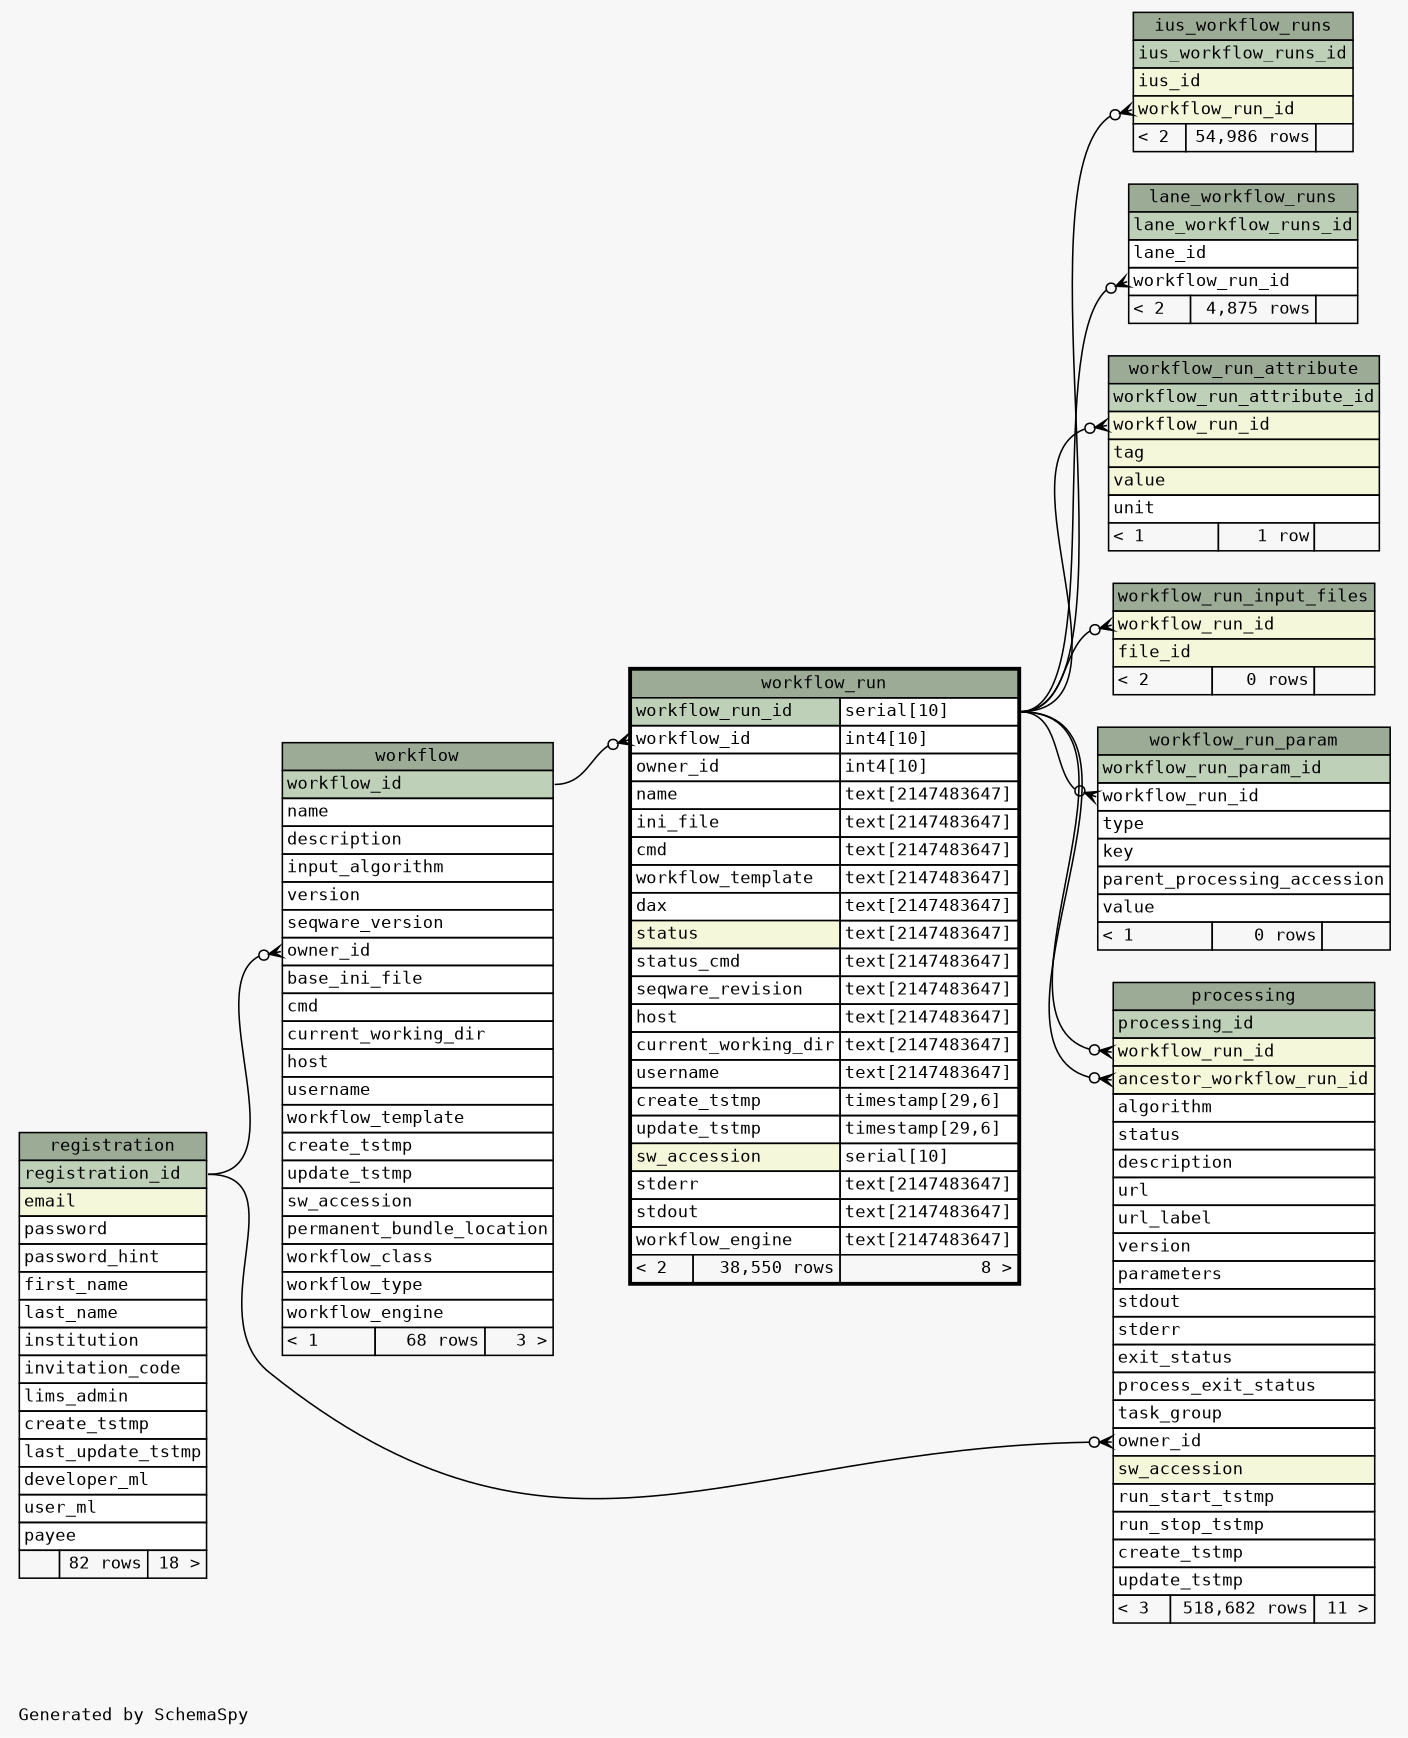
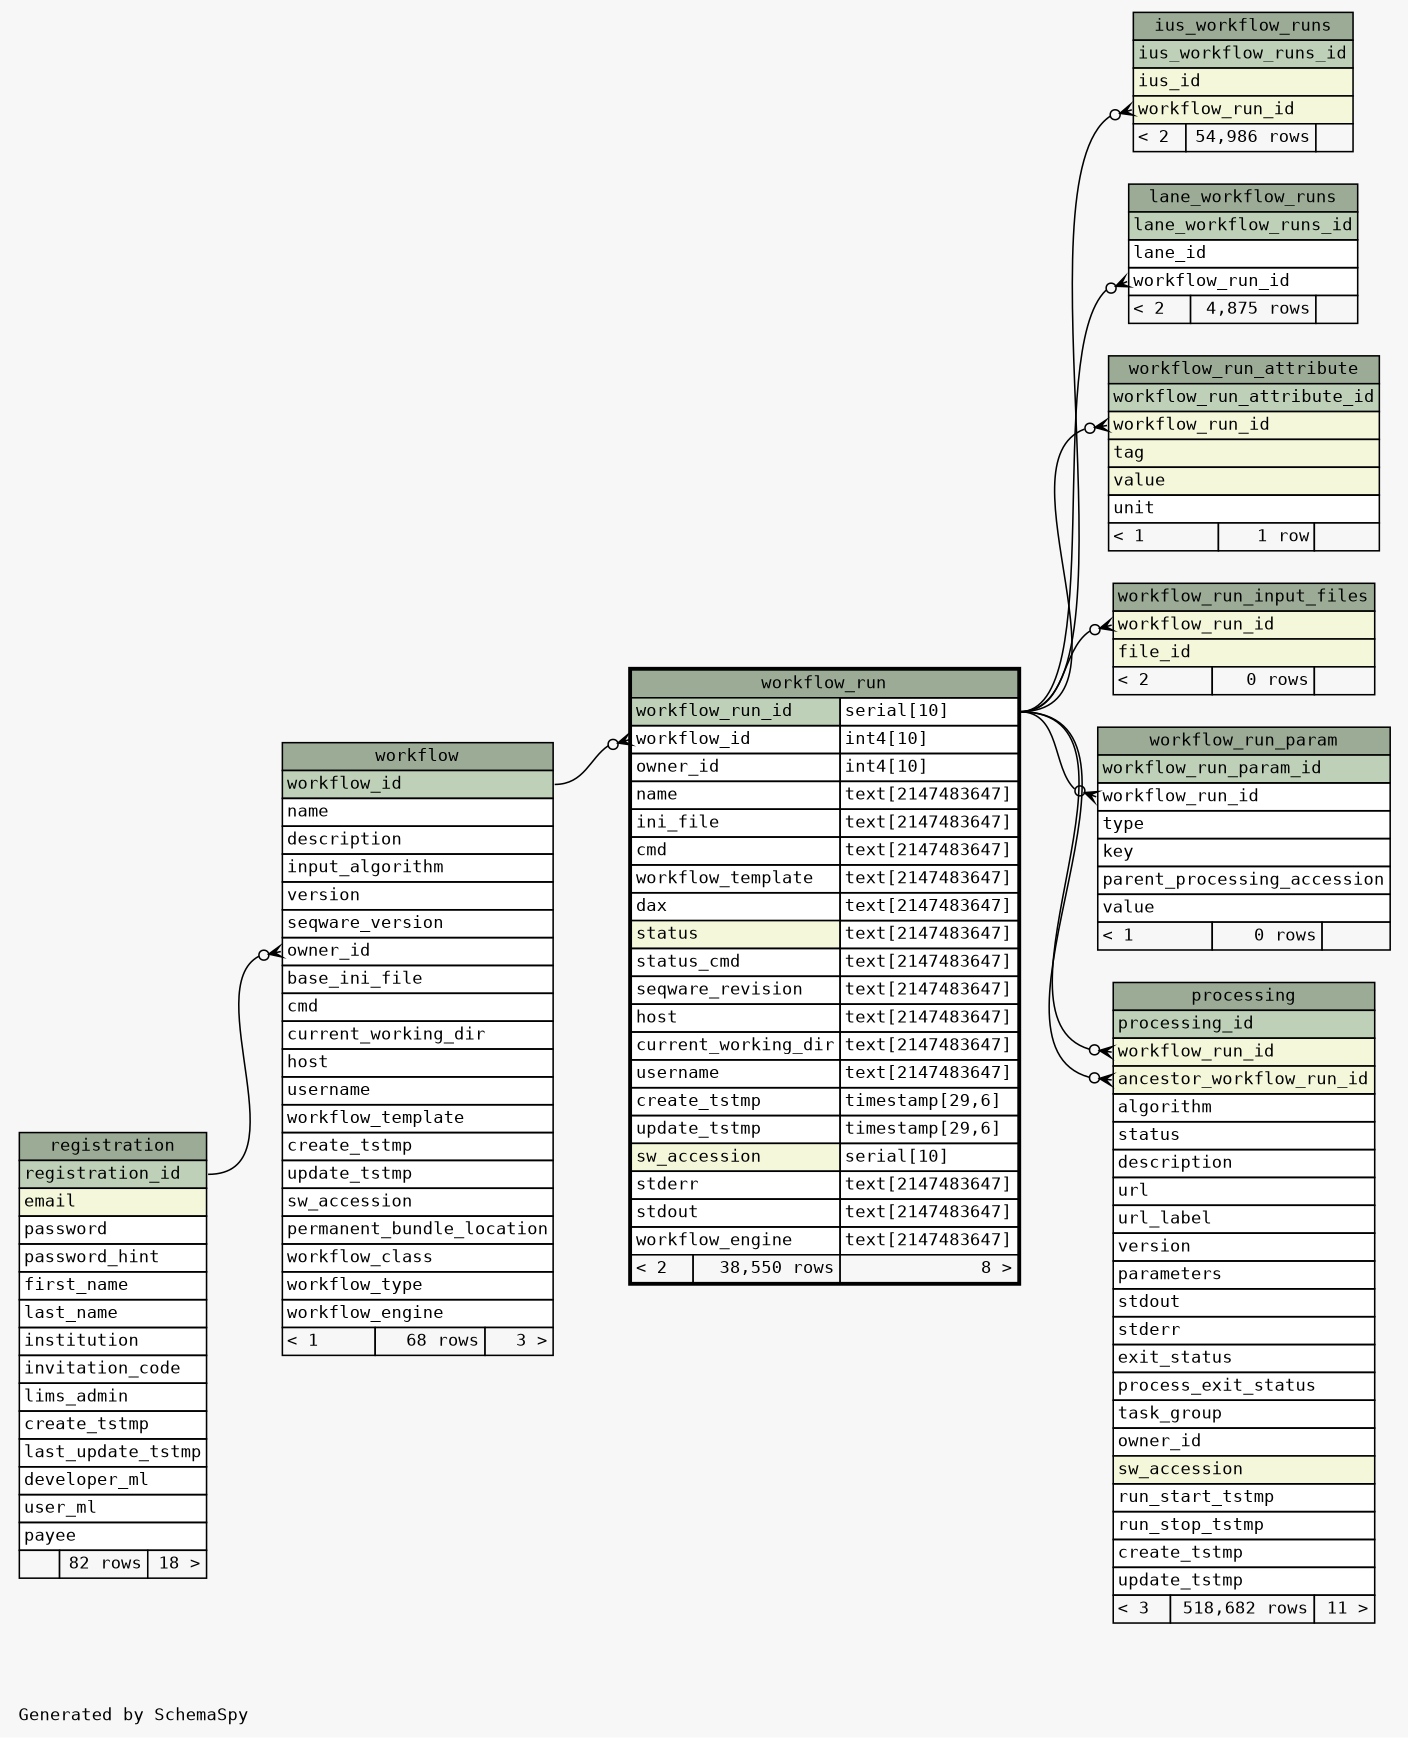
edge "registration" -> "processing": removed
